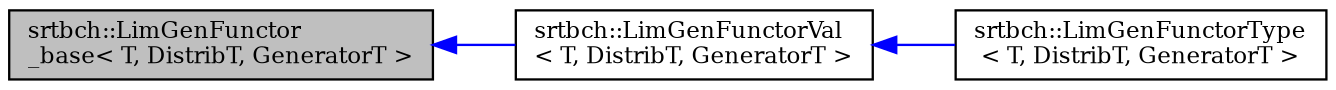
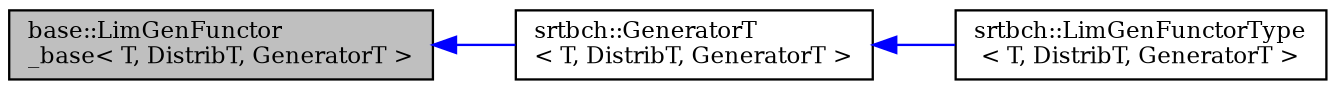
node "srtbch::LimGenFunctor _base< T, DistribT, GeneratorT >": label "srtbch::LimGenFunctor _base< T, DistribT, GeneratorT >" -> "base::LimGenFunctor _base< T, DistribT, GeneratorT >"
node "srtbch::LimGenFunctorVal < T, DistribT, GeneratorT >": label "srtbch::LimGenFunctorVal < T, DistribT, GeneratorT >" -> "srtbch::GeneratorT < T, DistribT, GeneratorT >"
